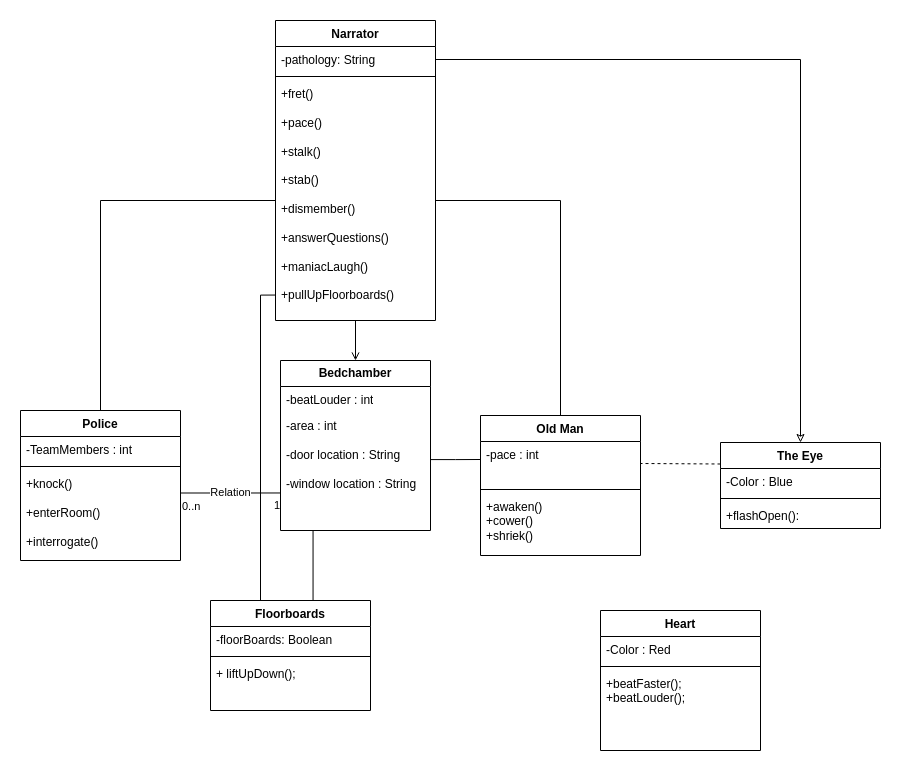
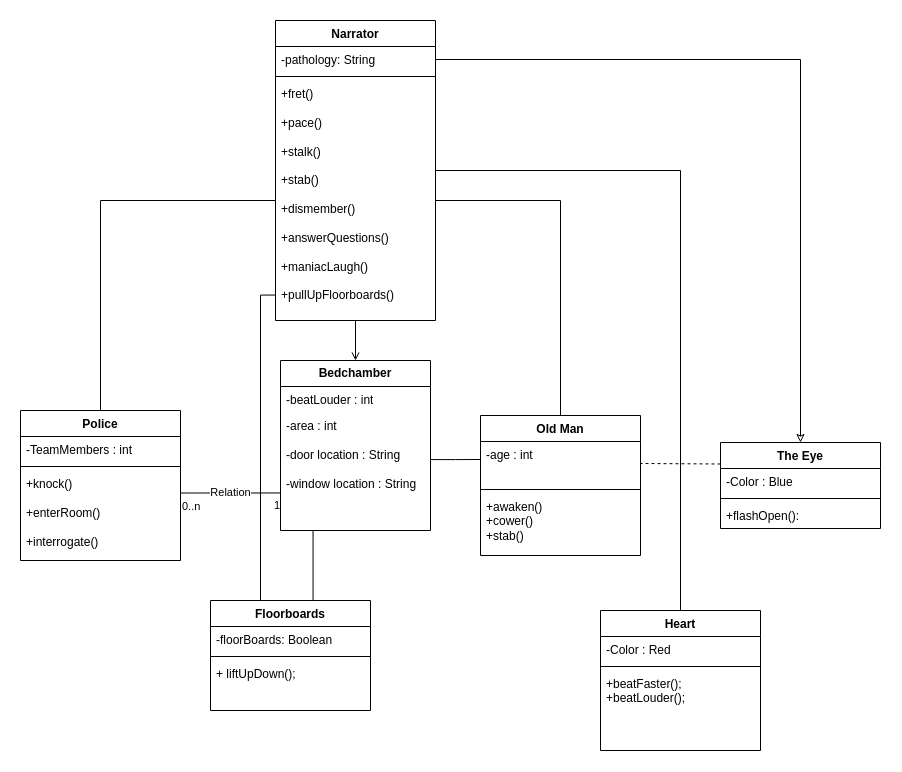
edge "Narrator" -- "Heart": added
node "-pace : int": label "-pace : int" -> "-age : int"
node "+awaken() +cower() +shriek()": label "+awaken() +cower() +shriek()" -> "+awaken() +cower() +stab()"
